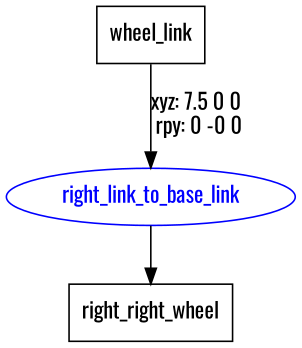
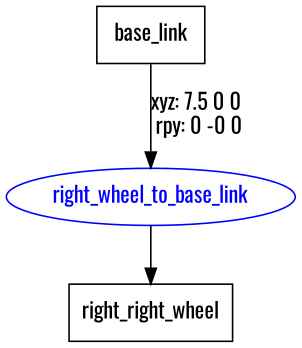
node "wheel_link": label "wheel_link" -> "base_link"
node "right_link_to_base_link": label "right_link_to_base_link" -> "right_wheel_to_base_link"
